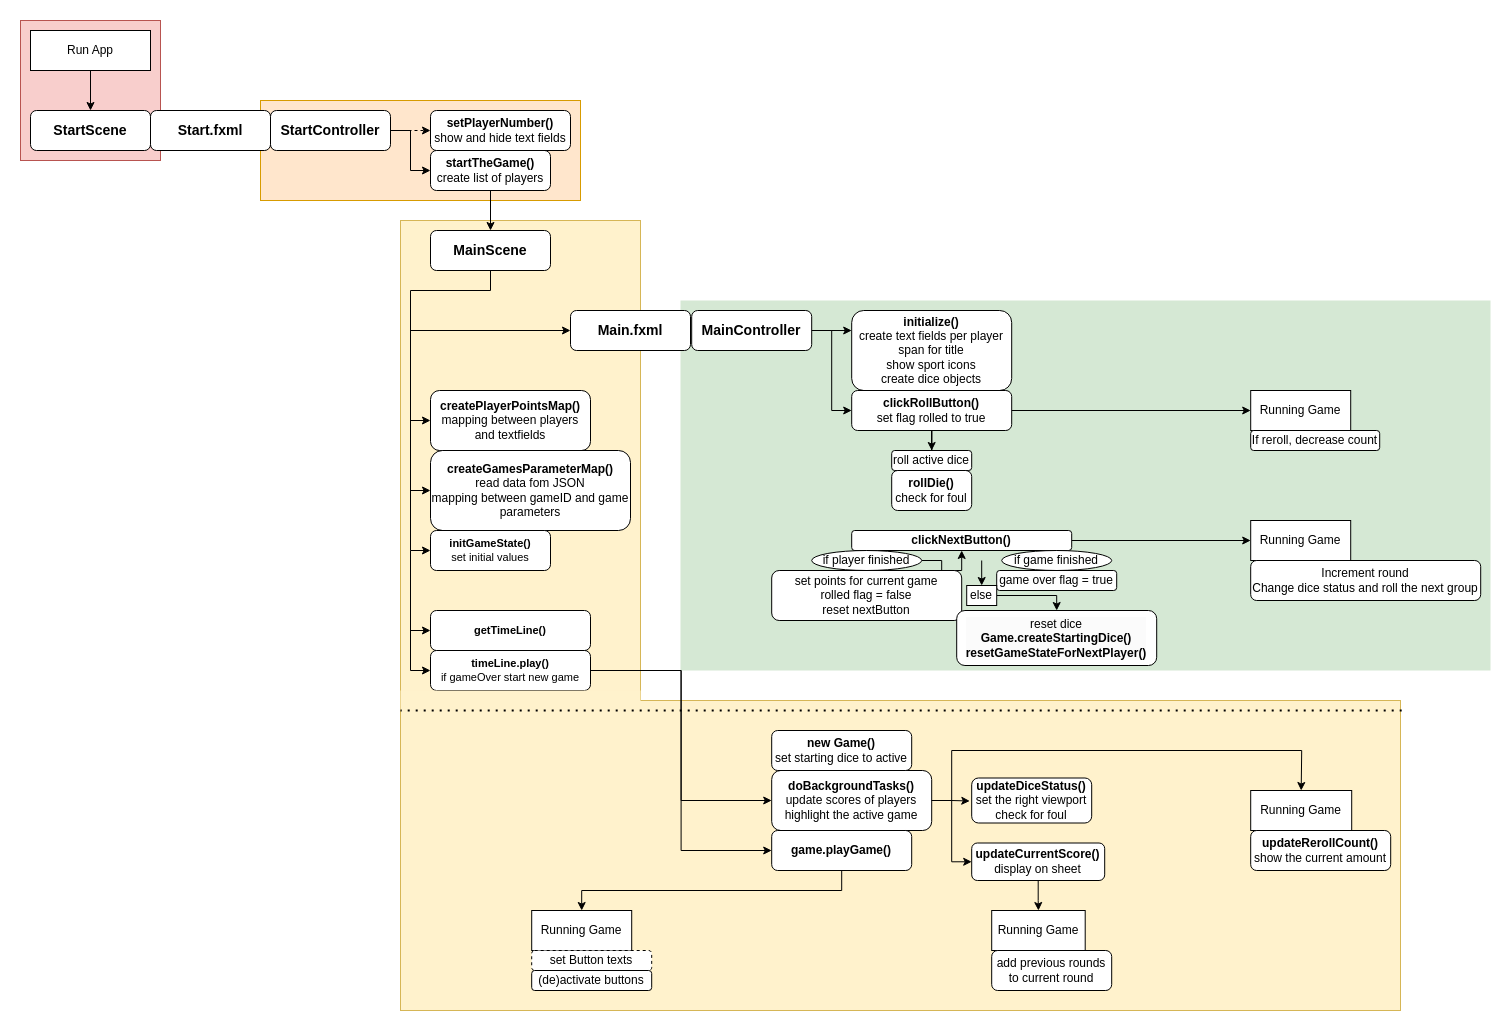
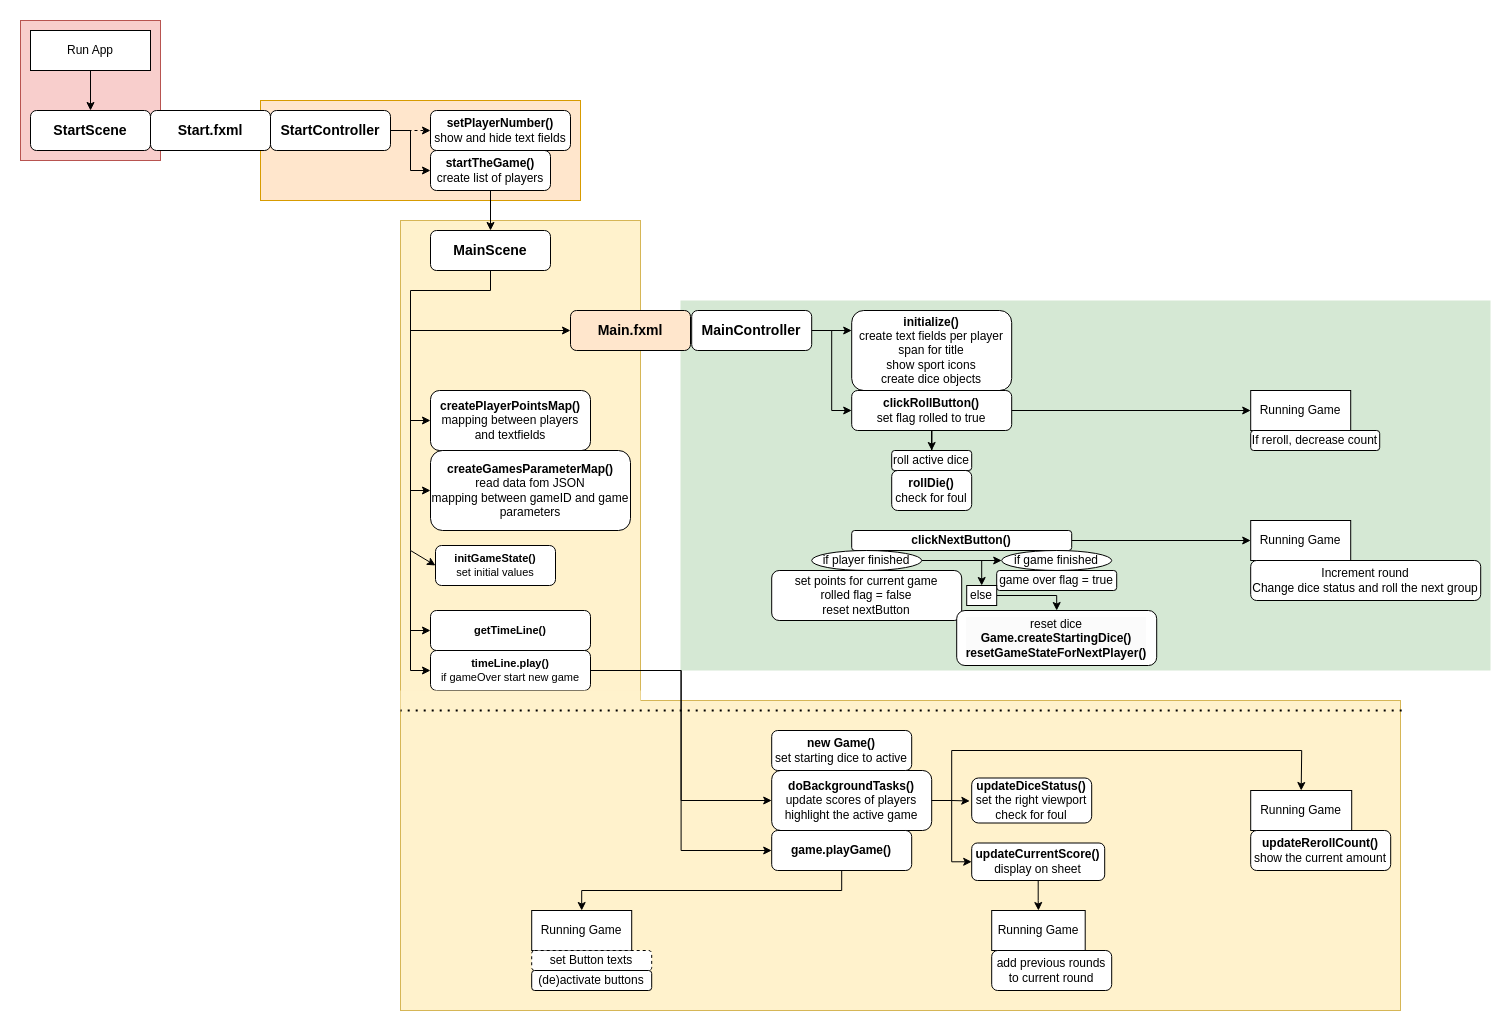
node "Main.fxml": fillcolor #ffffff -> #ffe6cc
node "initGameState() set initial values": moved (491, 551) -> (496, 566)
edge "if player finished" -> "clickNextButton()": now "if player finished" -> "if game finished"
